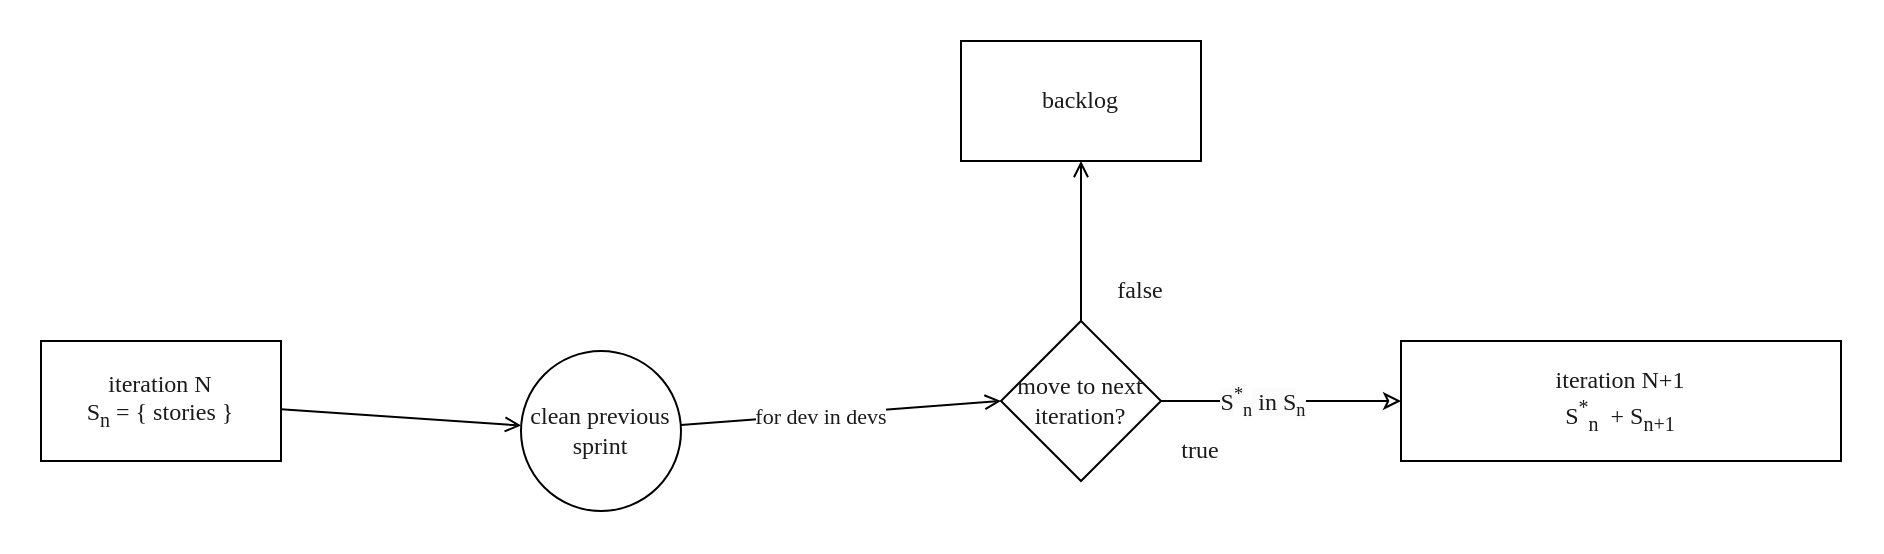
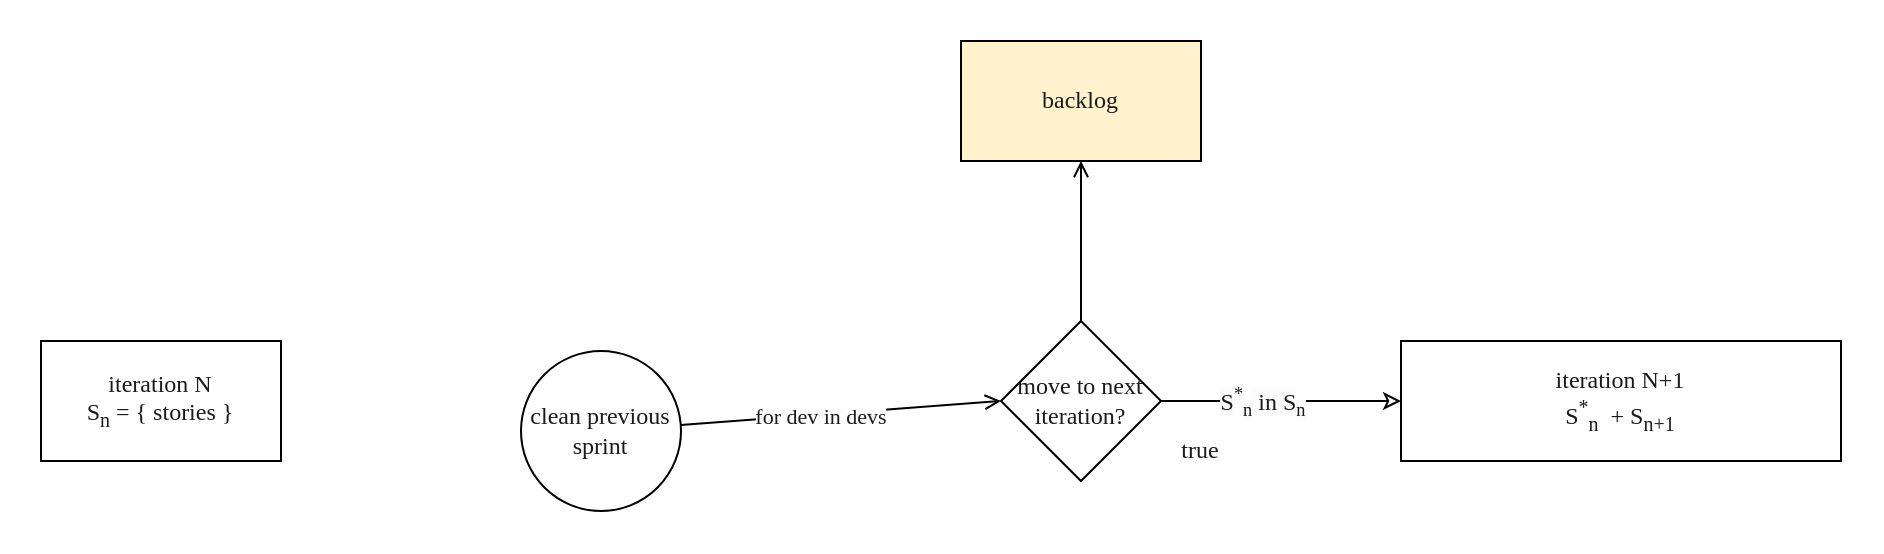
node "backlog": fillcolor #ffffff -> #fff2cc
node "false": removed
edge "iteration N Sn = { stories }" -> "clean previous sprint": removed
